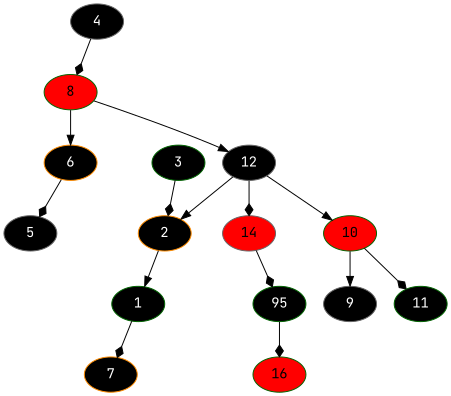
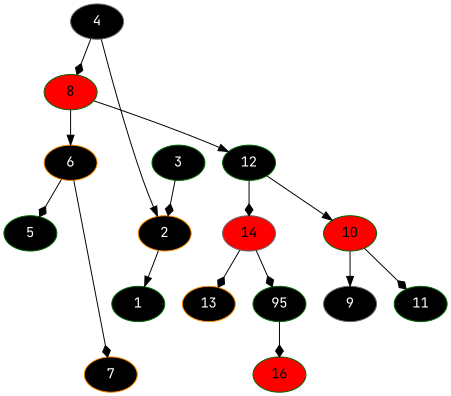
node "12": color gray40 -> darkgreen
edge "12" -> "2": now "4" -> "2"
node "5": color gray40 -> darkgreen
node "13": added
edge "1" -> "7": now "6" -> "7"
